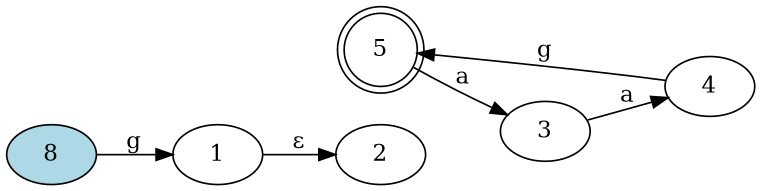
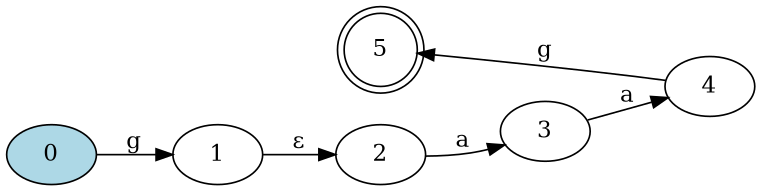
edge "5" -> "3": now "2" -> "3"
node "8": label "8" -> "0"
